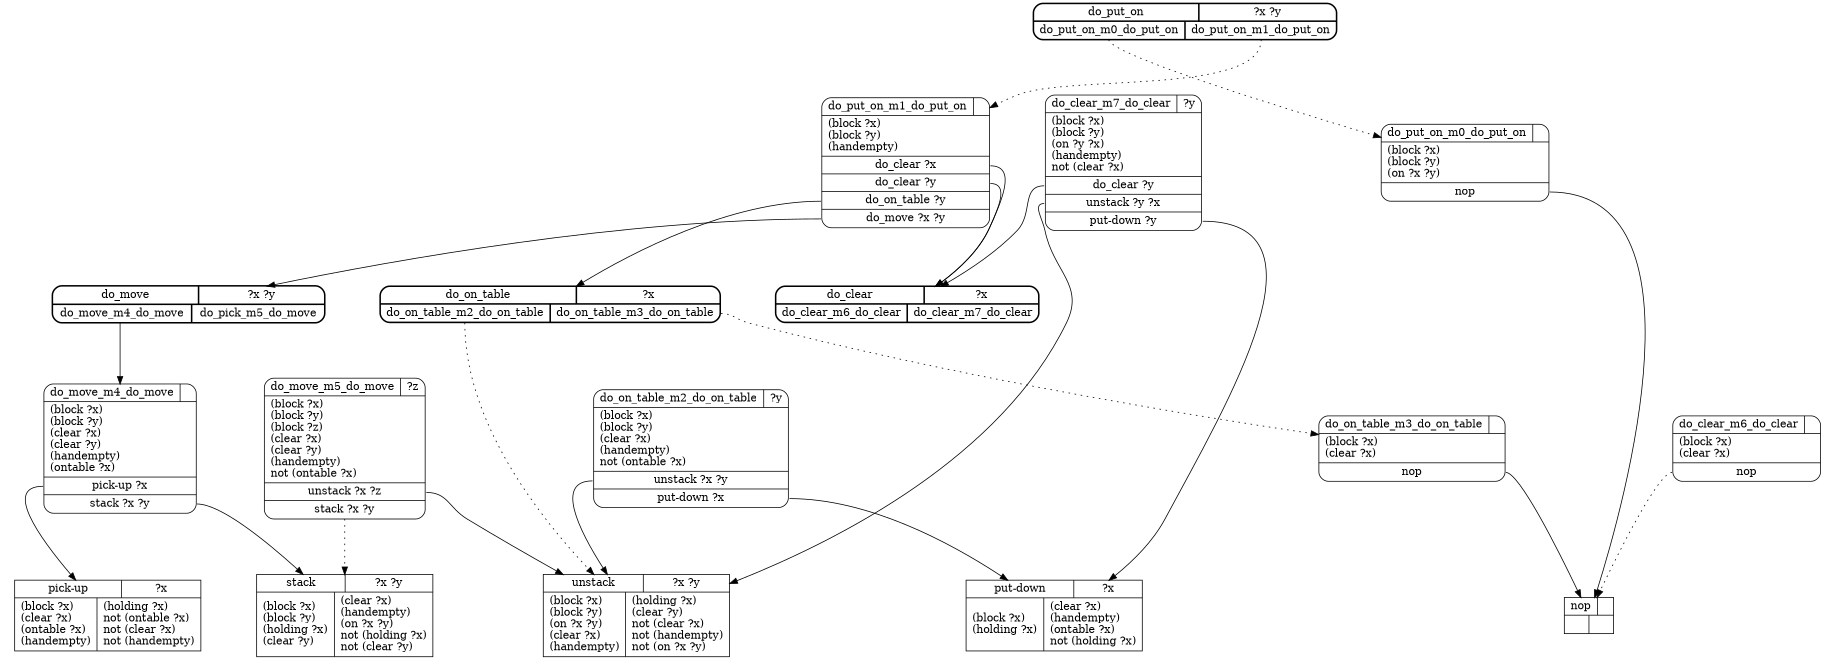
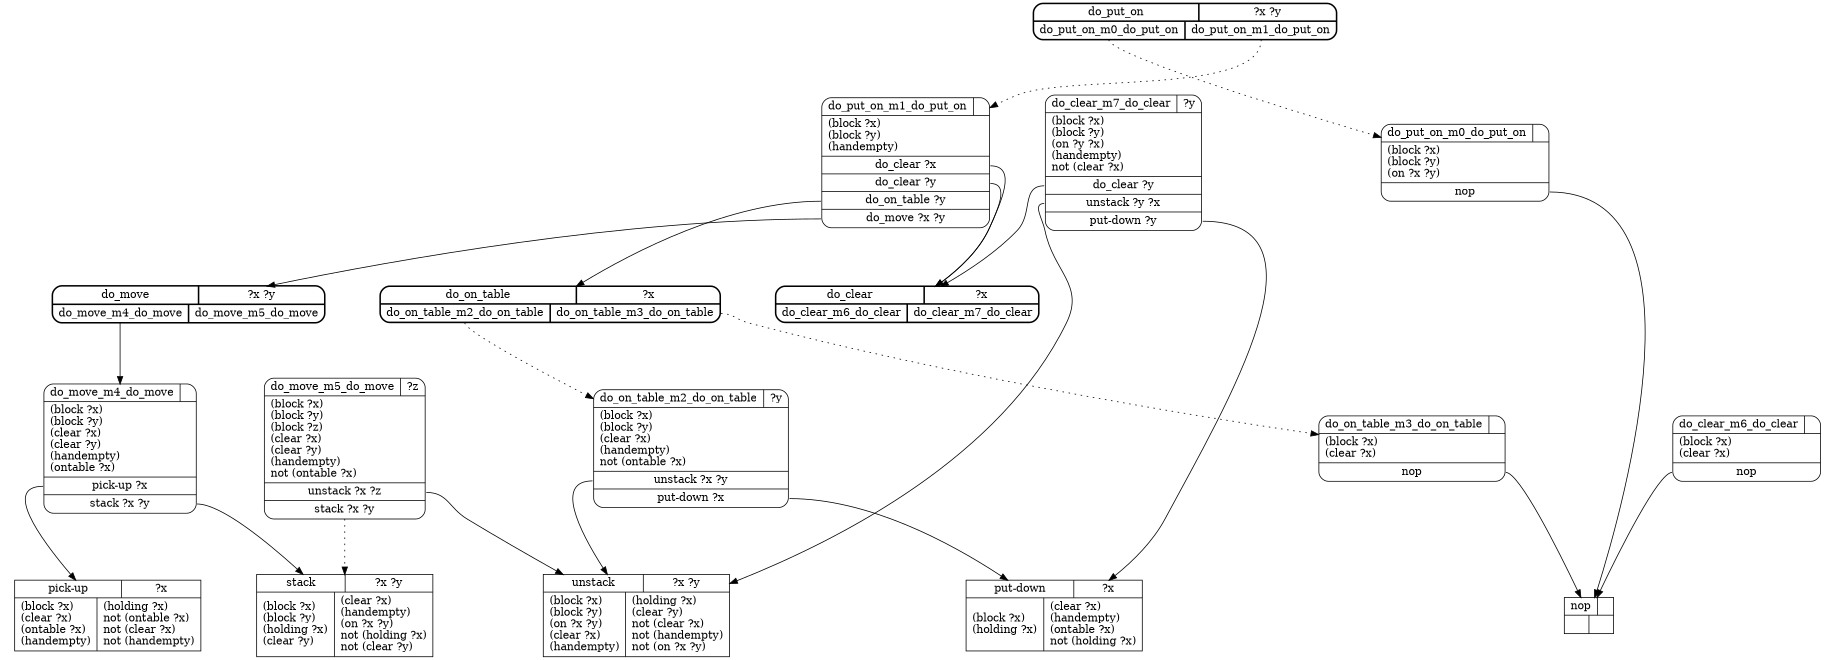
node "do_move": text "do_pick_m5_do_move" -> "do_move_m5_do_move"
edge "do_on_table" -> "unstack": now "do_on_table" -> "do_on_table_m2_do_on_table"
edge "do_clear_m6_do_clear" -> "nop": style dotted -> solid
